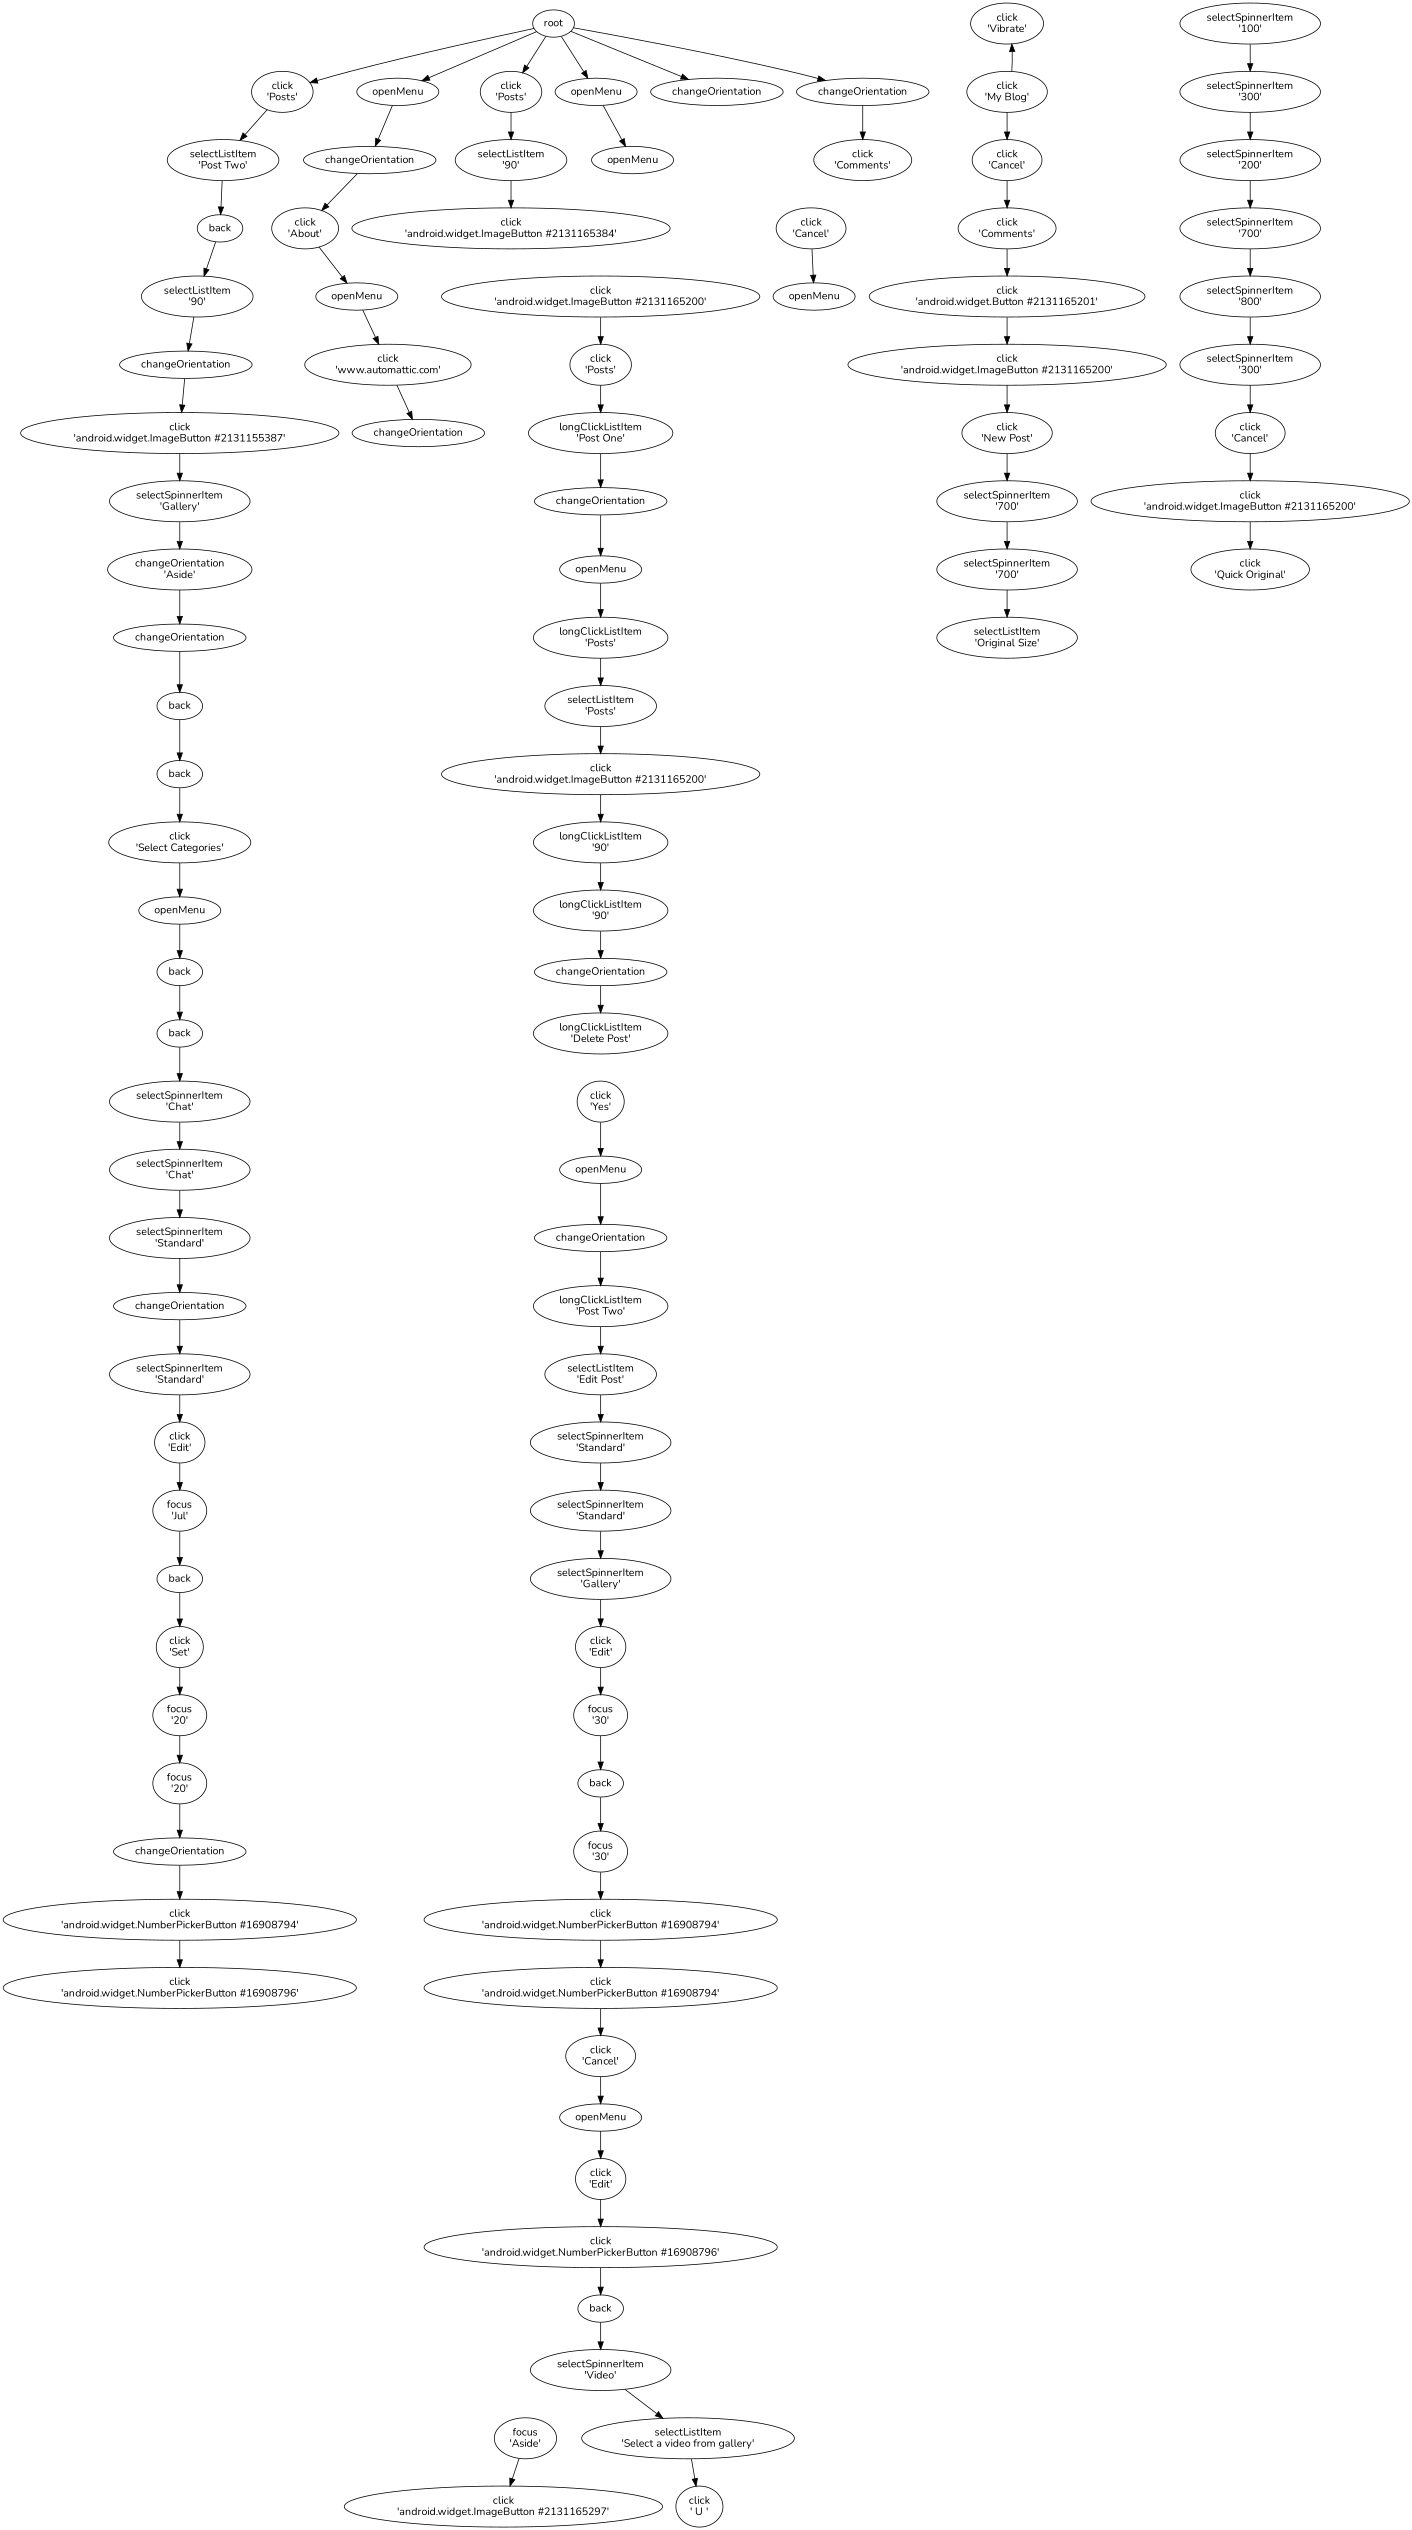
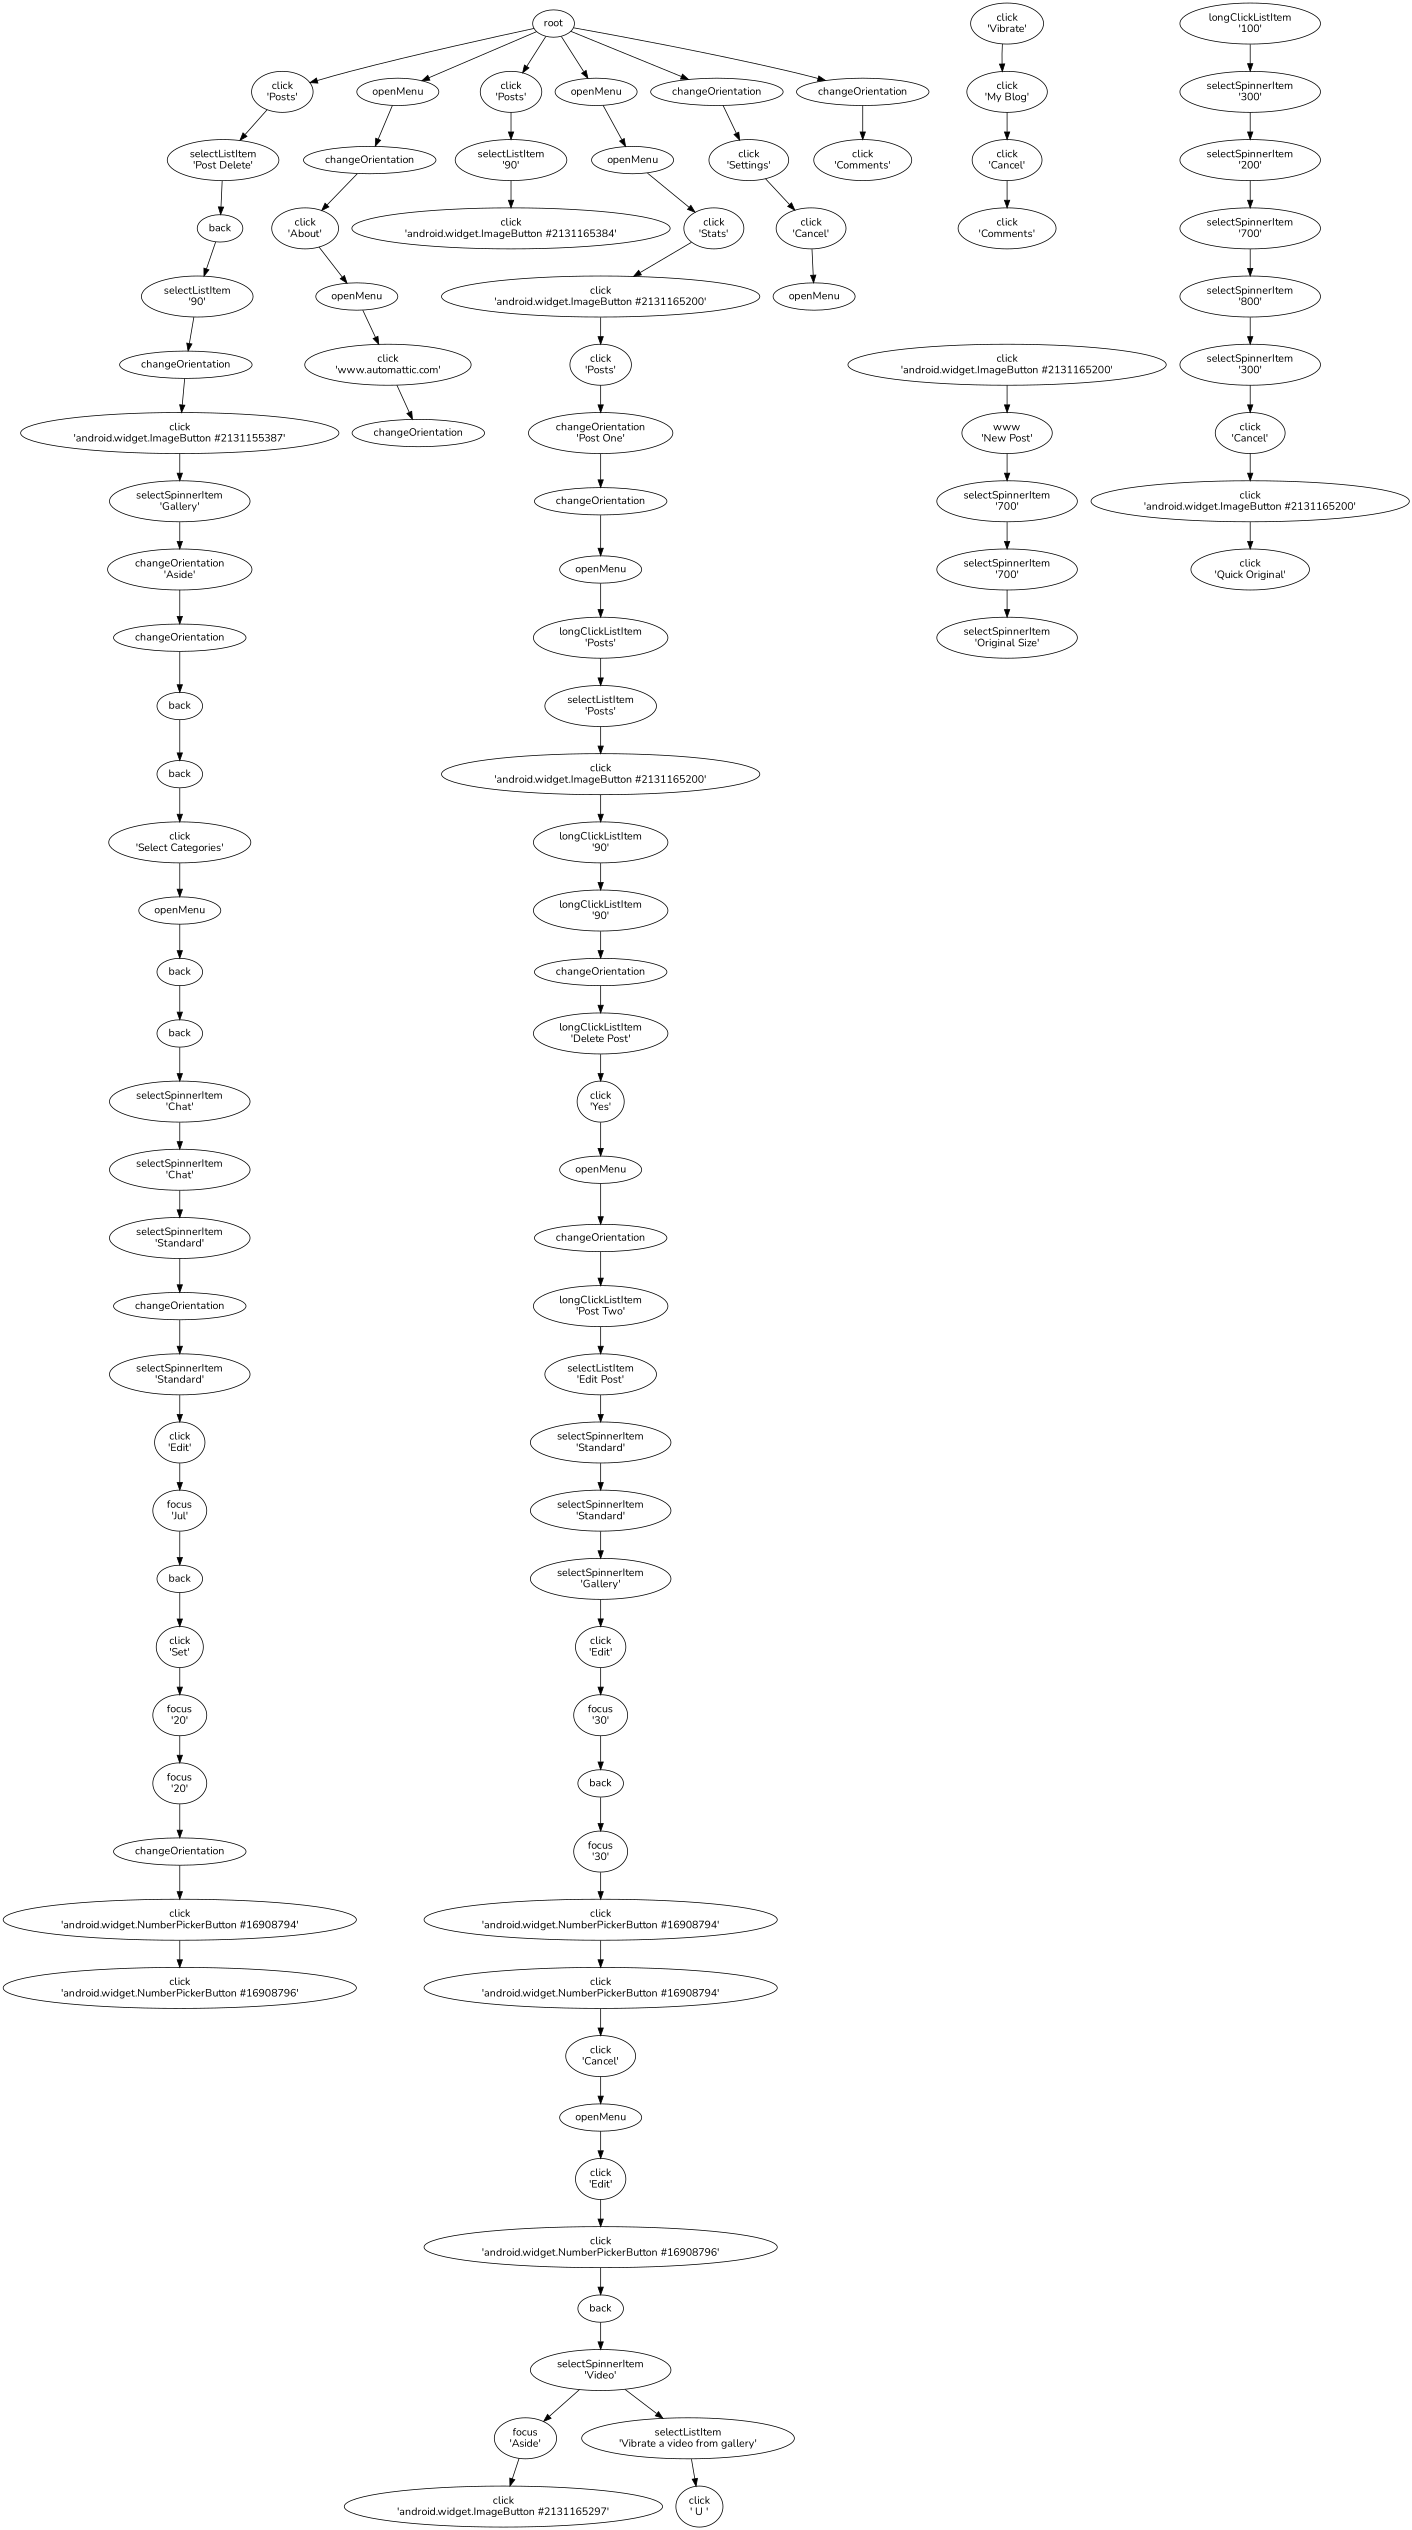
node "selectSpinnerItem '100'": label "selectSpinnerItem '100'" -> "longClickListItem '100'"
edge "click 'My Blog'" -> "click 'Vibrate'": reversed
node "selectListItem 'Post Two'": label "selectListItem 'Post Two'" -> "selectListItem 'Post Delete'"
node "click 'Settings'": added
node "click 'Stats'": added
node "click 'android.widget.Button #2131165201'": removed
node "longClickListItem 'Post One'": label "longClickListItem 'Post One'" -> "changeOrientation 'Post One'"
node "click 'New Post'": label "click 'New Post'" -> "www 'New Post'"
node "selectListItem 'Original Size'": label "selectListItem 'Original Size'" -> "selectSpinnerItem 'Original Size'"
edge "longClickListItem 'Delete Post'" -> "click 'Yes'": added
edge "selectSpinnerItem 'Video'" -> "focus 'Aside'": added
node "selectListItem 'Select a video from gallery'": label "selectListItem 'Select a video from gallery'" -> "selectListItem 'Vibrate a video from gallery'"
